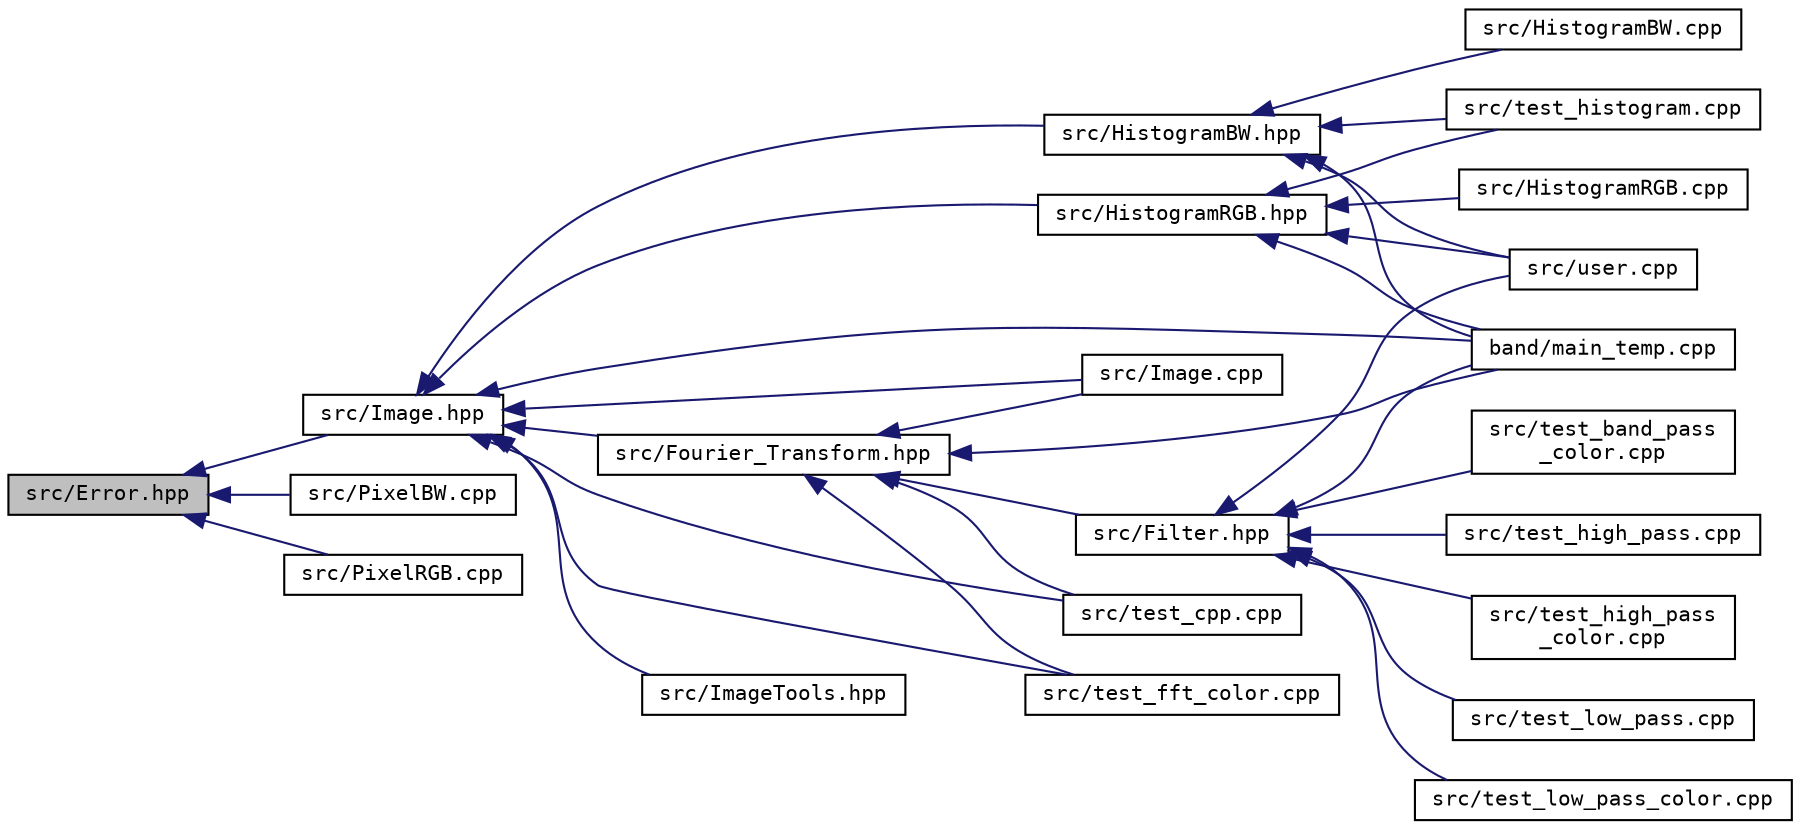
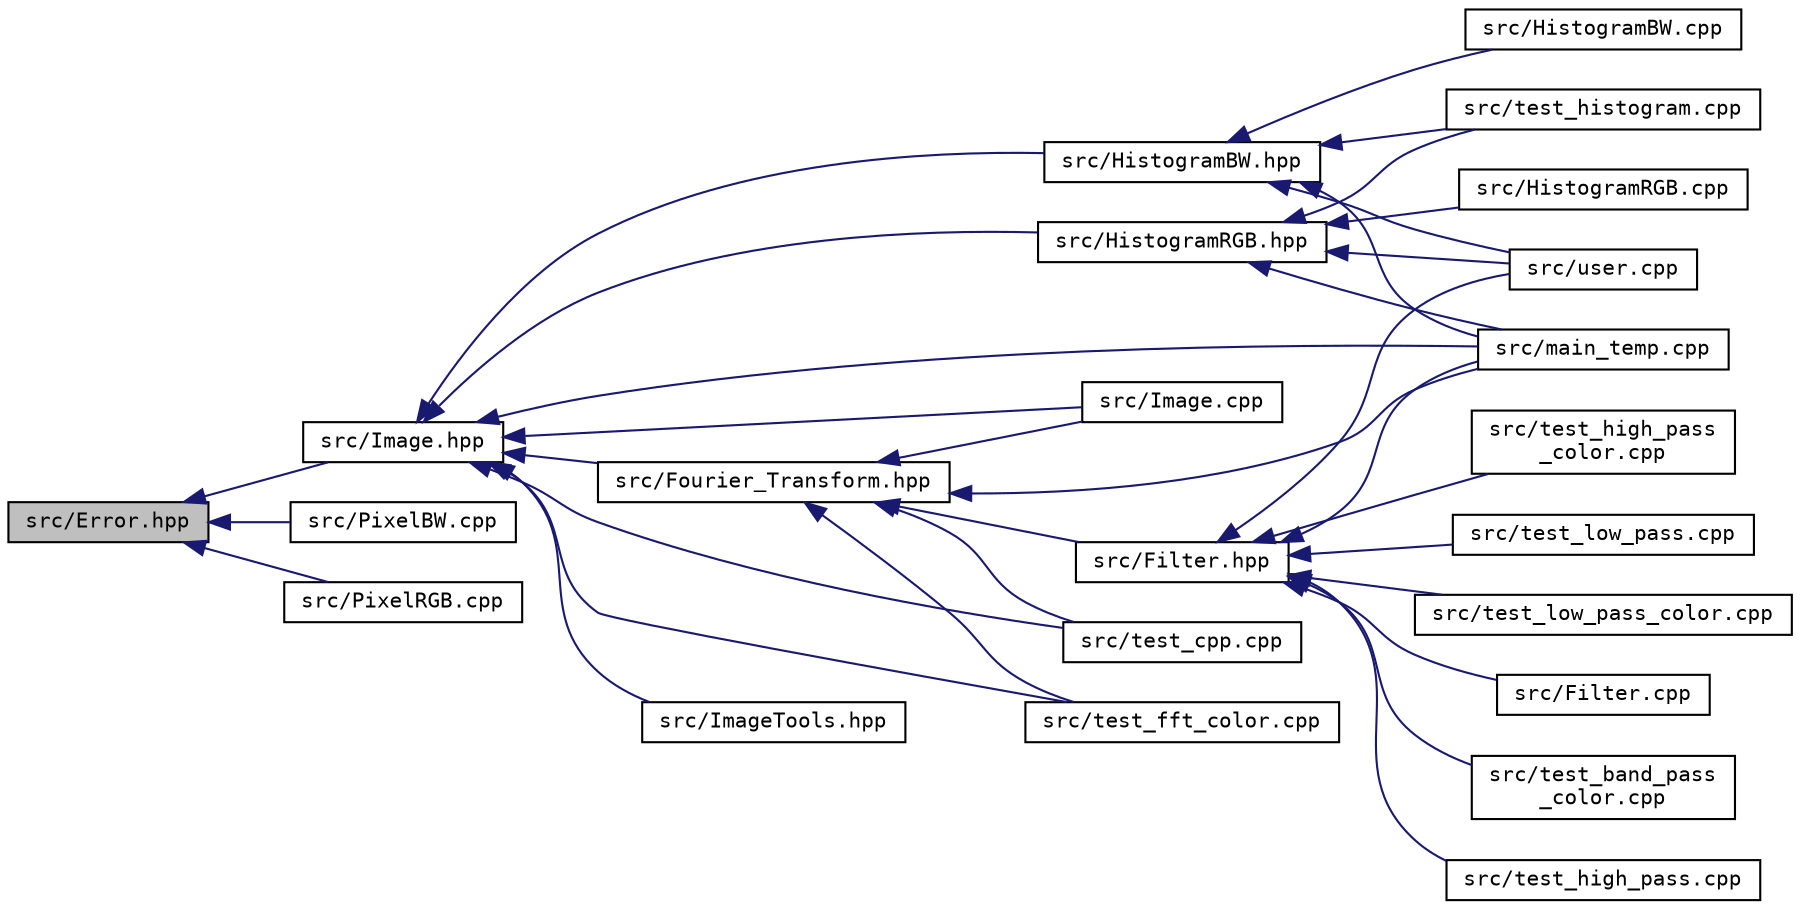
node "band/main_temp.cpp": label "band/main_temp.cpp" -> "src/main_temp.cpp"
node "src/Filter.cpp": added
